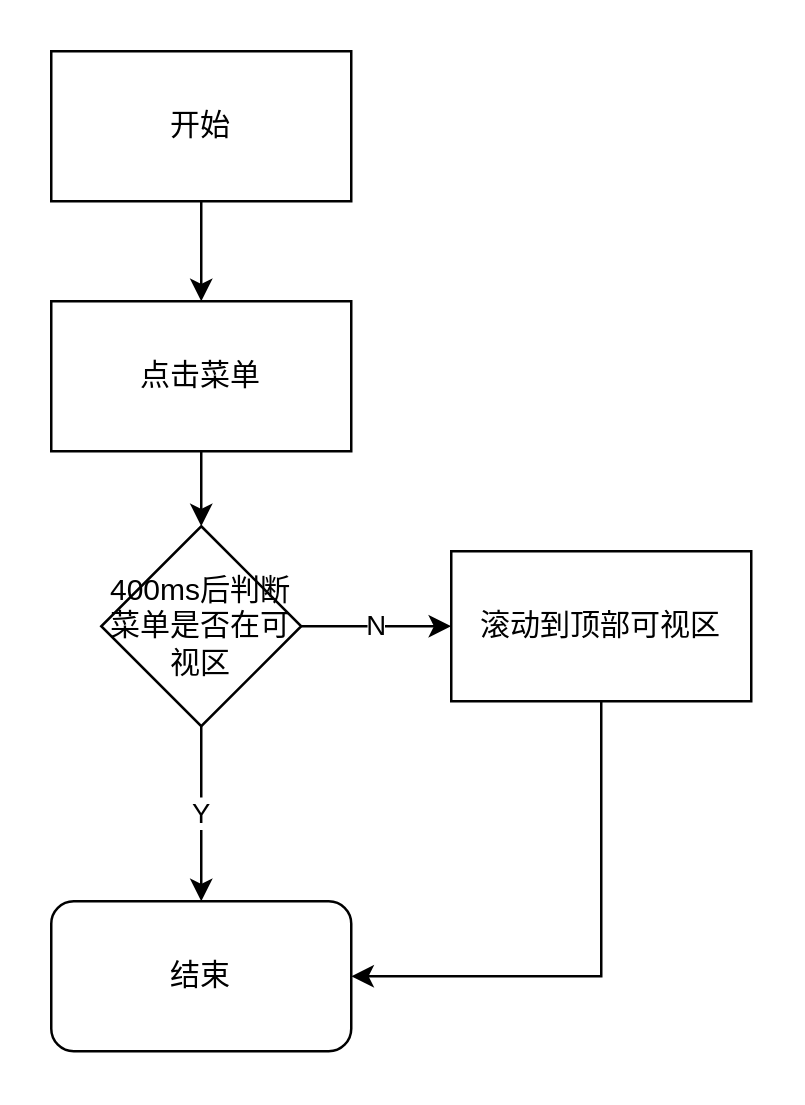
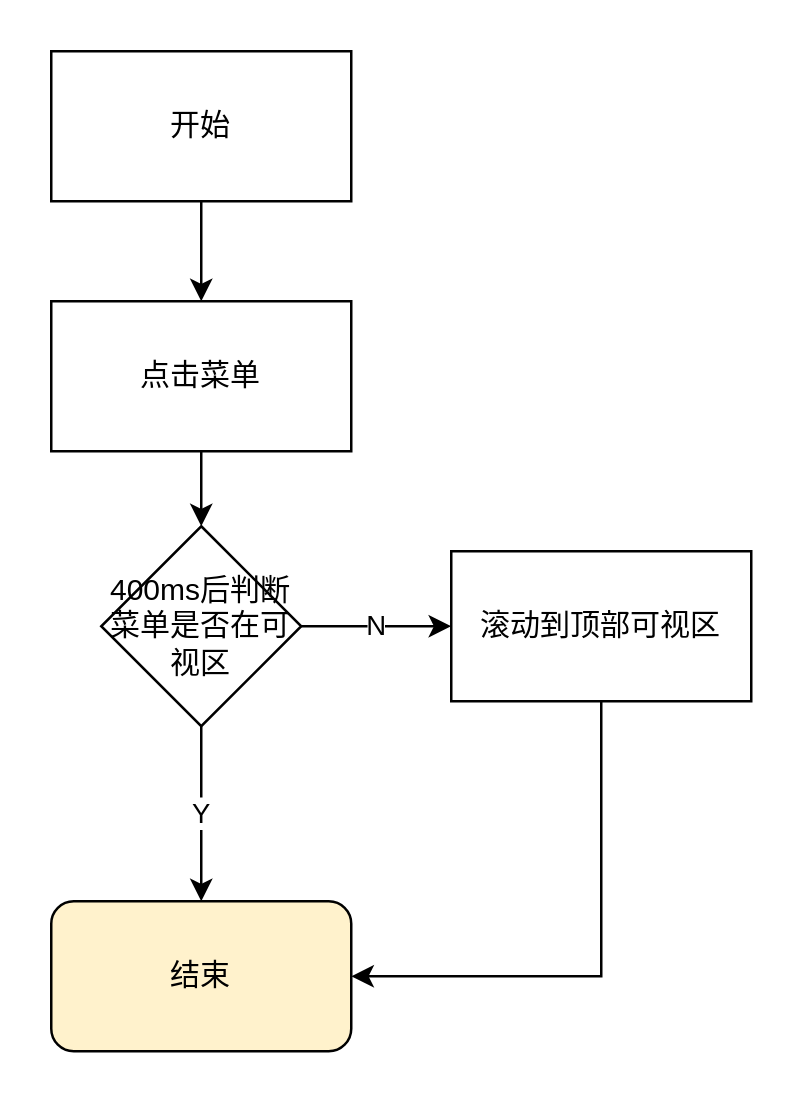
node "结束": fillcolor #ffffff -> #fff2cc
